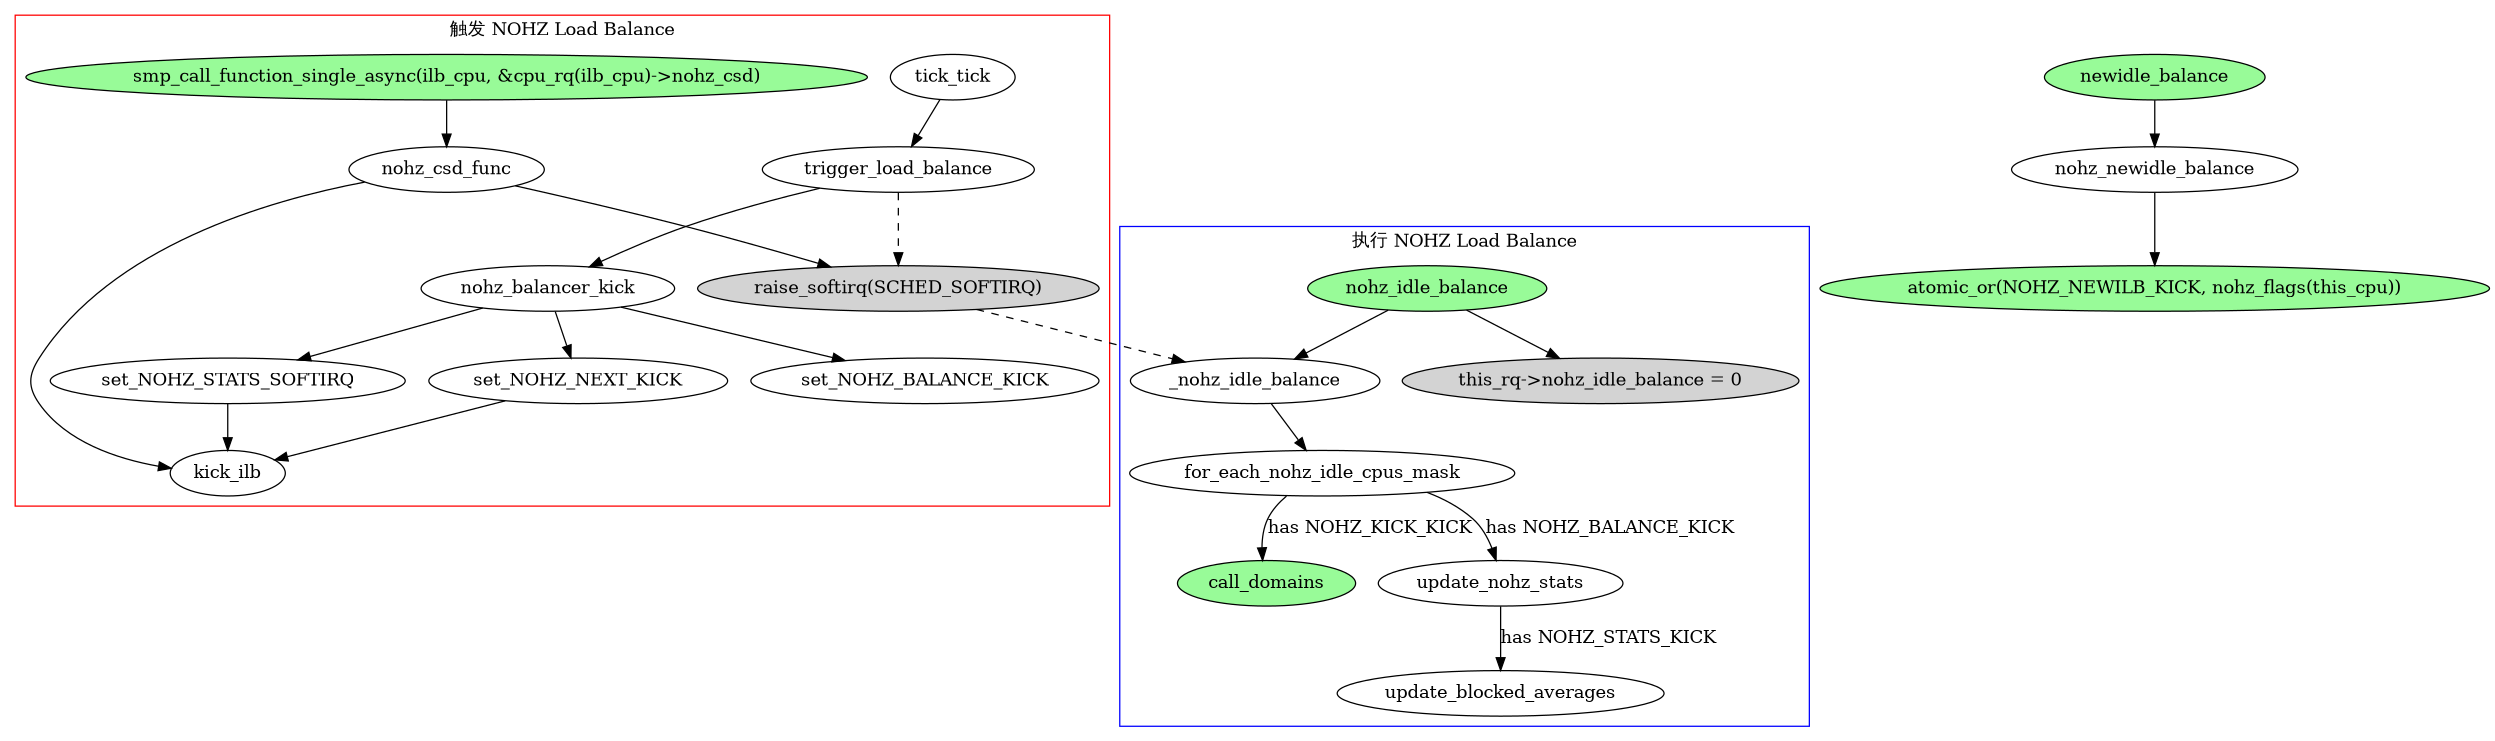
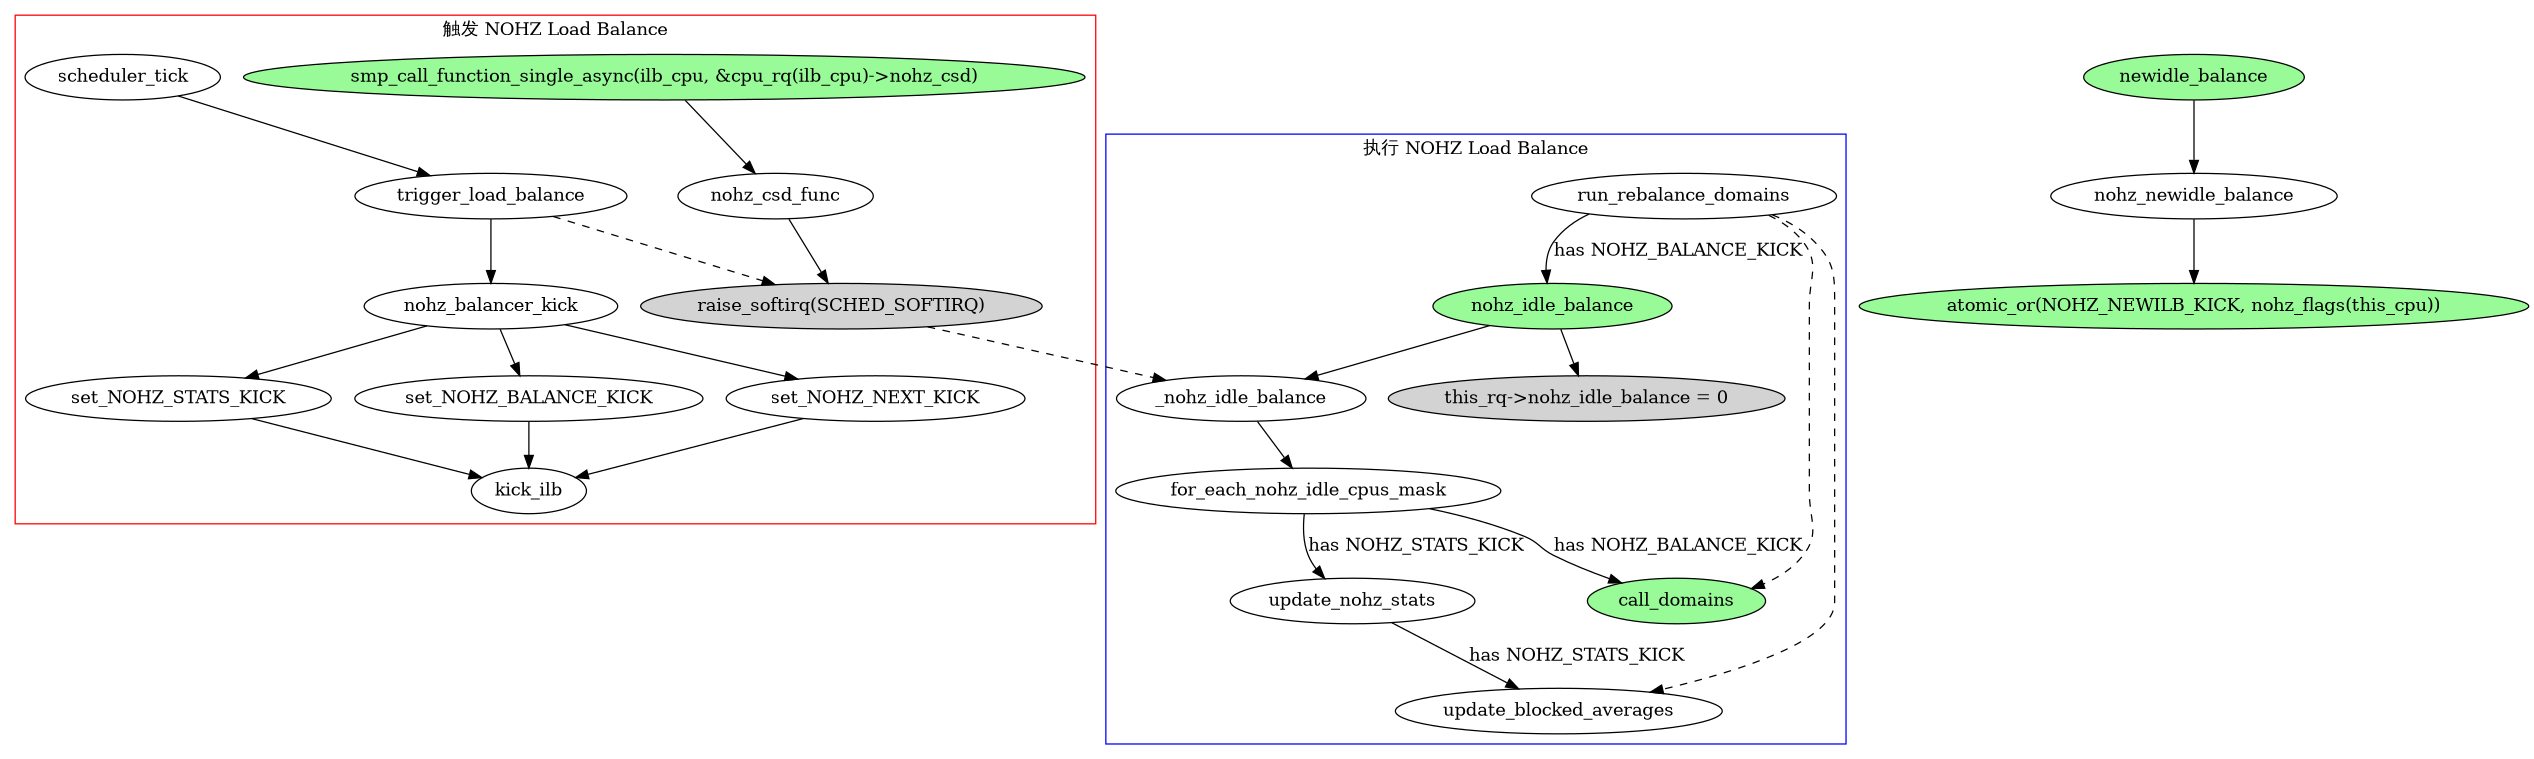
node "tick_tick": label "tick_tick" -> "scheduler_tick"
node "run_rebalance_domains": added
edge "nohz_csd_func" -> "kick_ilb": now "set_NOHZ_BALANCE_KICK" -> "kick_ilb"
node "set_NOHZ_STATS_SOFTIRQ": label "set_NOHZ_STATS_SOFTIRQ" -> "set_NOHZ_STATS_KICK"
edge "for_each_nohz_idle_cpus_mask" -> "call_domains": label "has NOHZ_KICK_KICK" -> "has NOHZ_BALANCE_KICK"
edge "for_each_nohz_idle_cpus_mask" -> "update_nohz_stats": label "has NOHZ_BALANCE_KICK" -> "has NOHZ_STATS_KICK"
